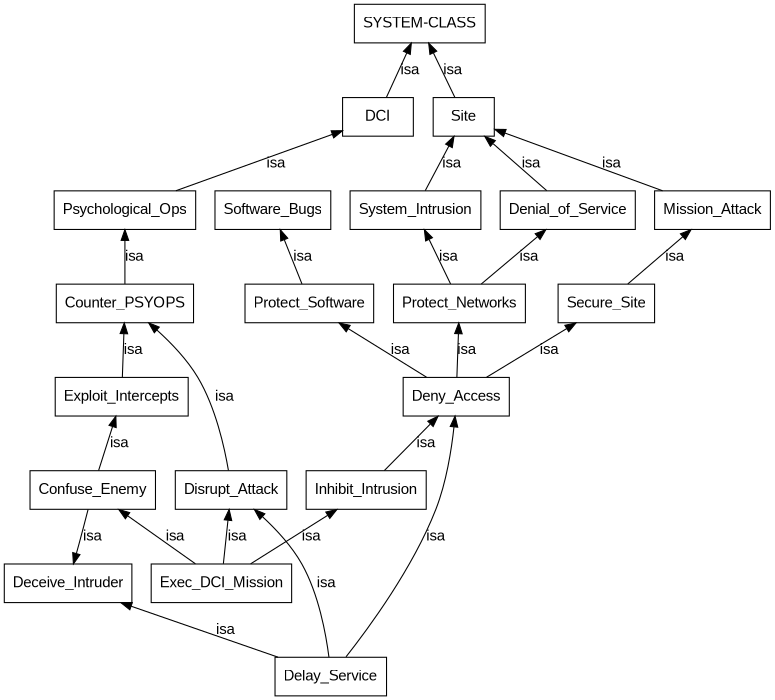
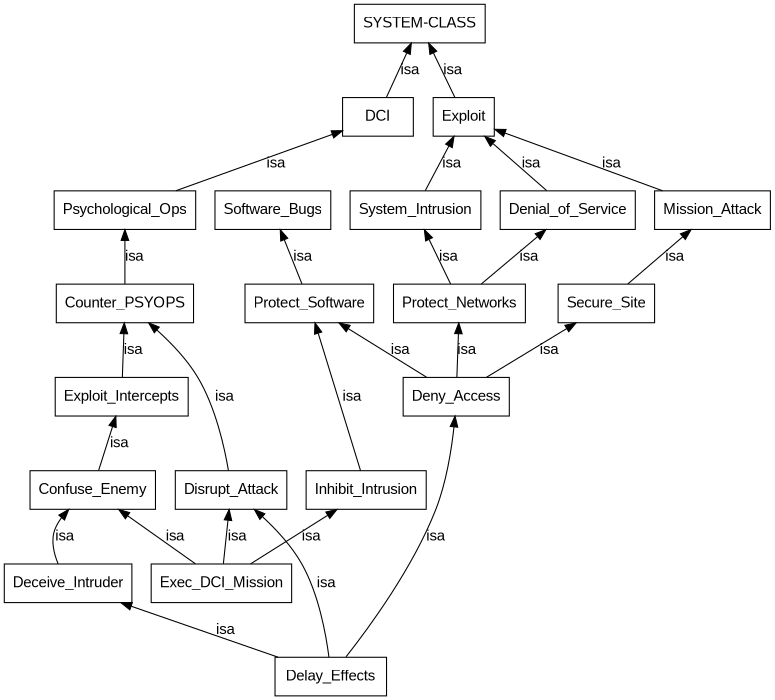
node "Site": label "Site" -> "Exploit"
edge "Inhibit_Intrusion" -> "Deny_Access": now "Inhibit_Intrusion" -> "Protect_Software"
edge "Confuse_Enemy" -> "Deceive_Intruder": reversed
node "Delay_Service": label "Delay_Service" -> "Delay_Effects"
